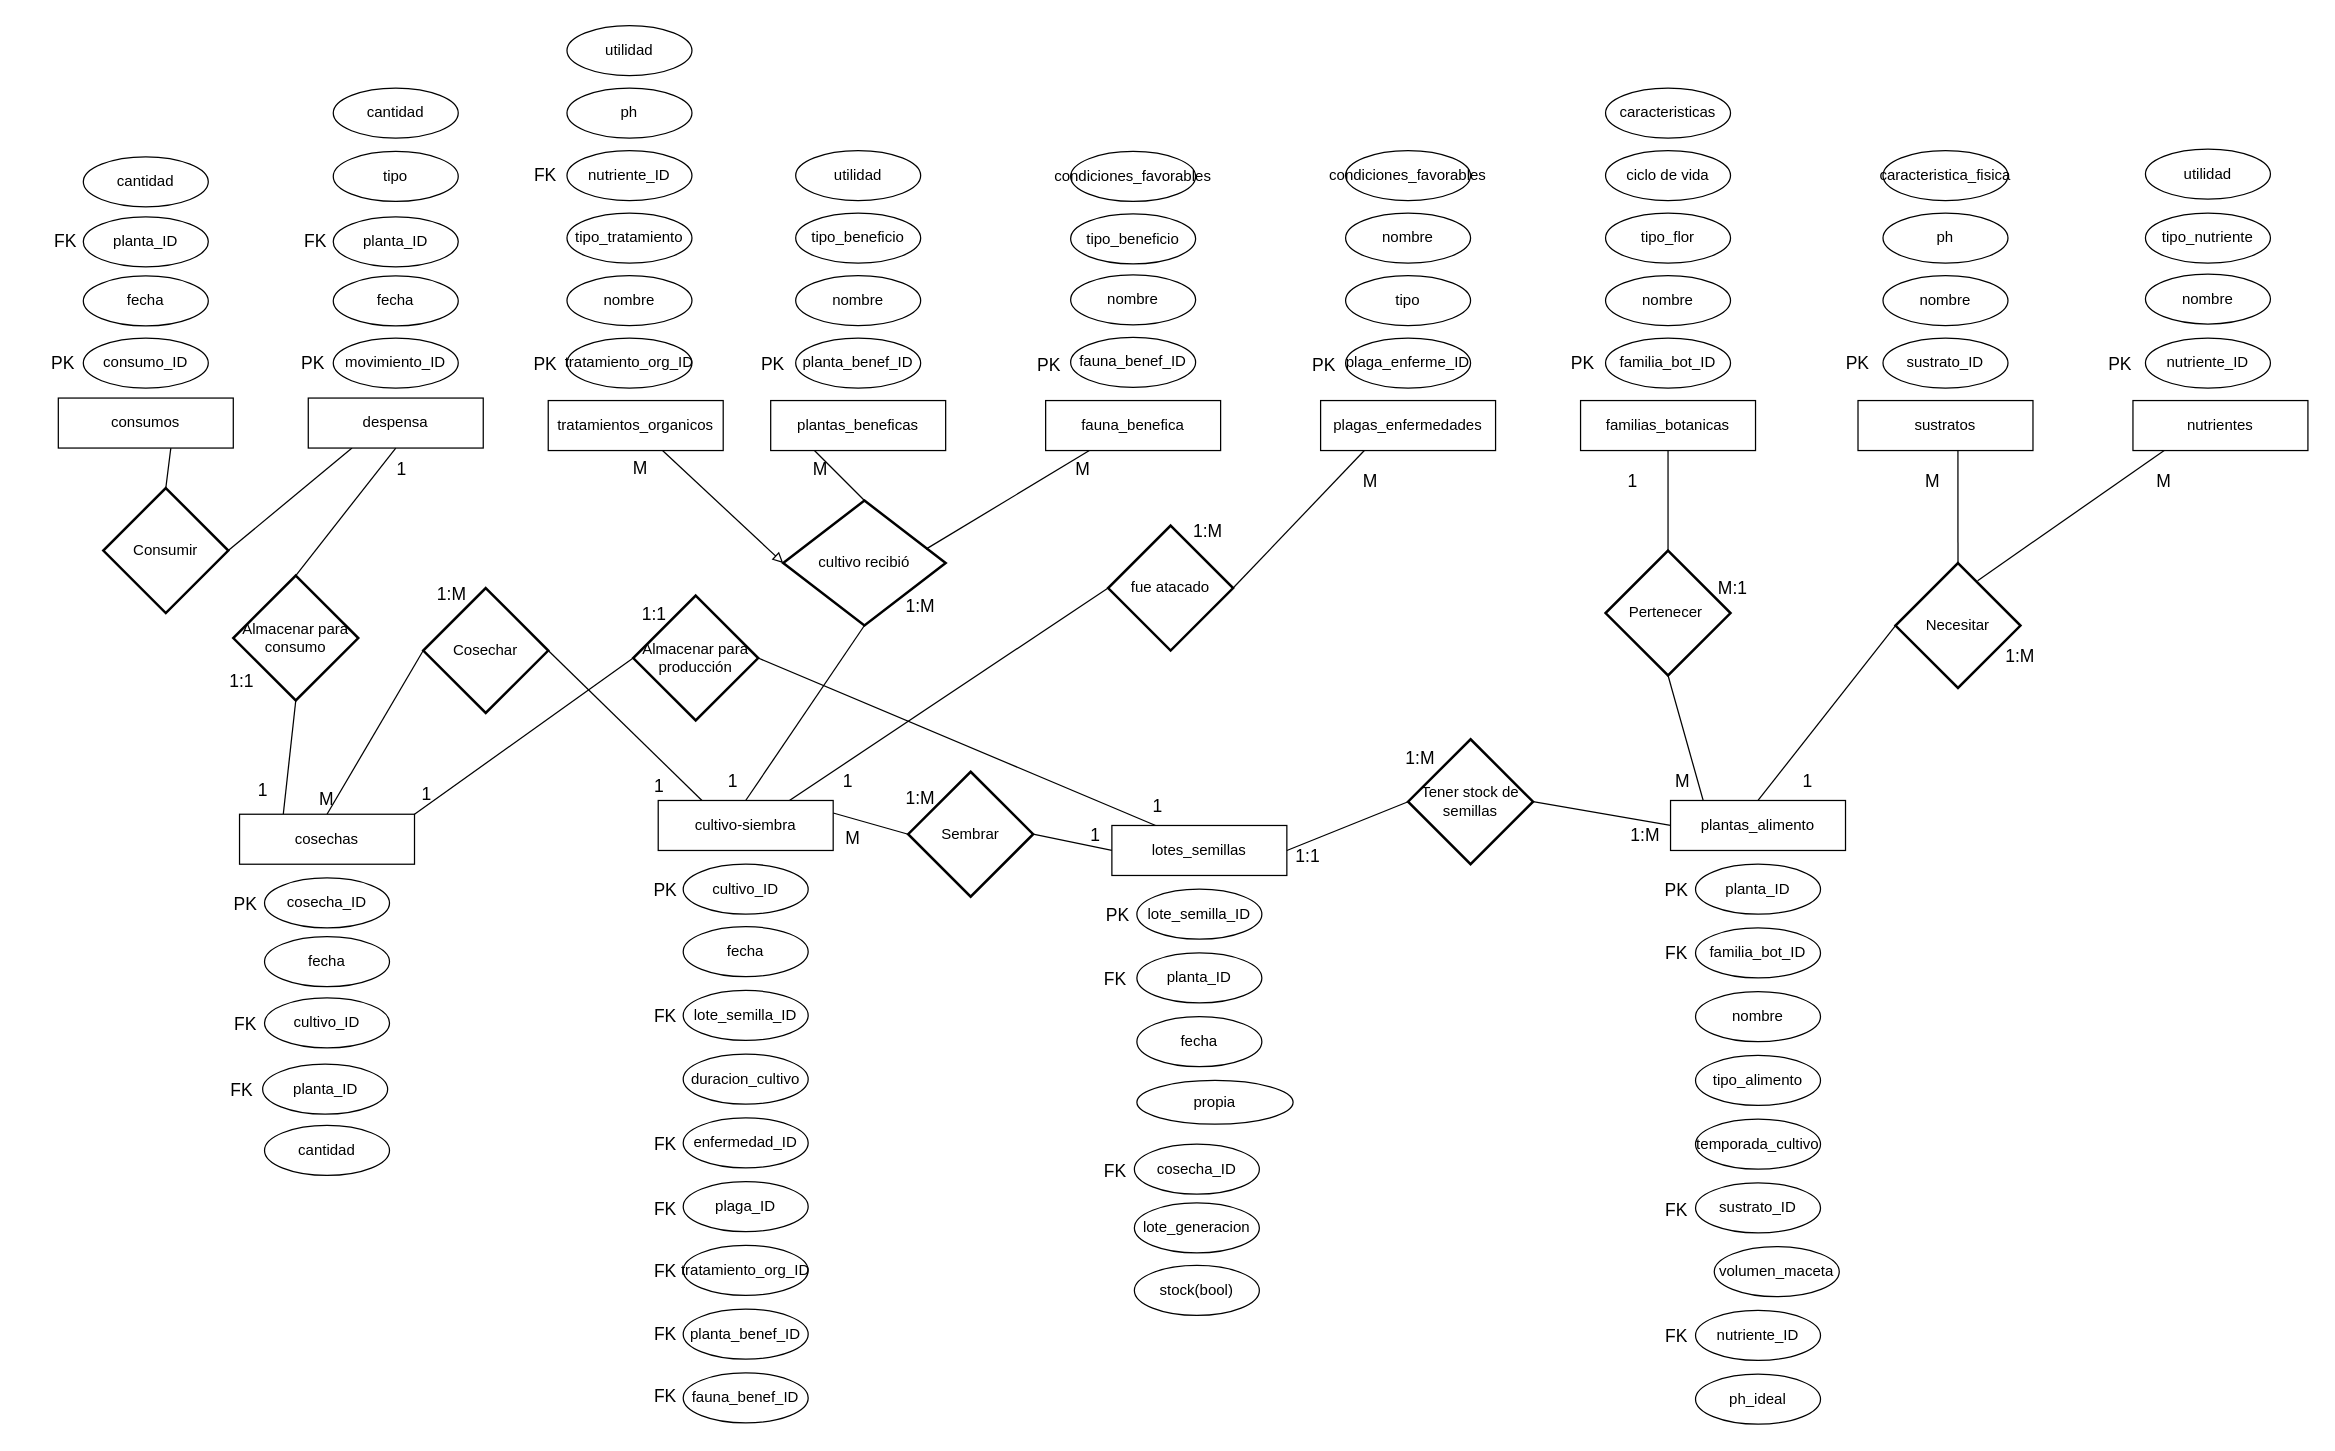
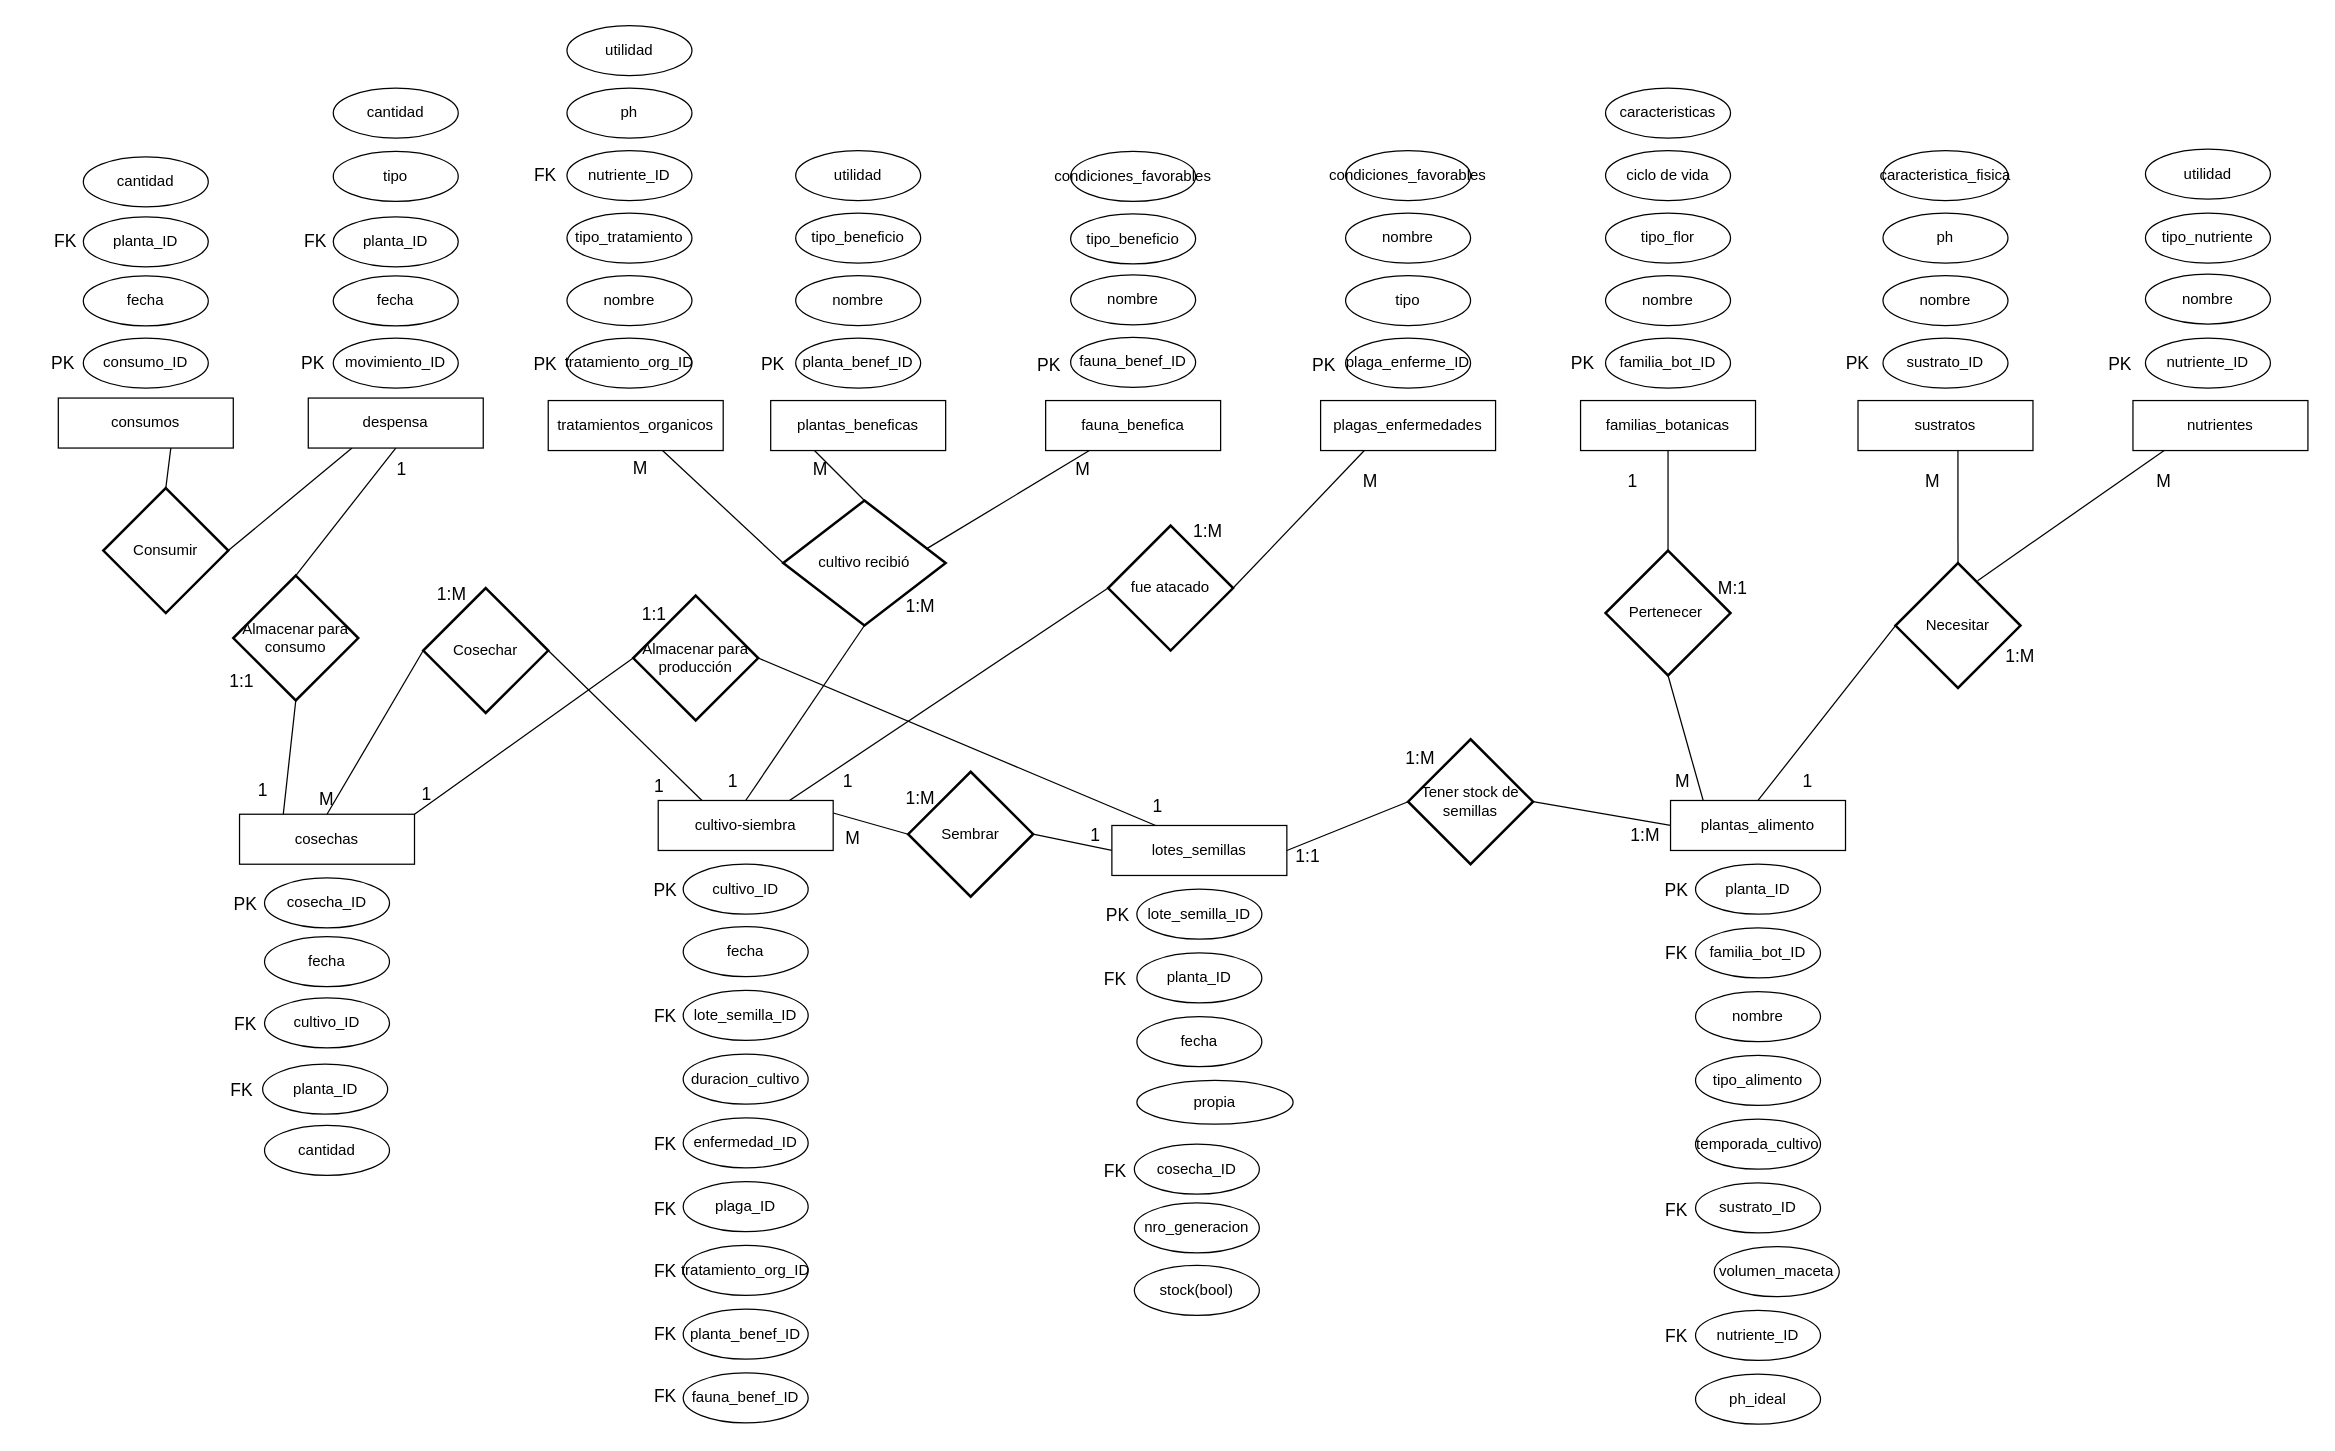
edge "tratamientos_organicos" -> "cultivo recibió": arrowhead block -> none
node "lote_generacion": label "lote_generacion" -> "nro_generacion"
